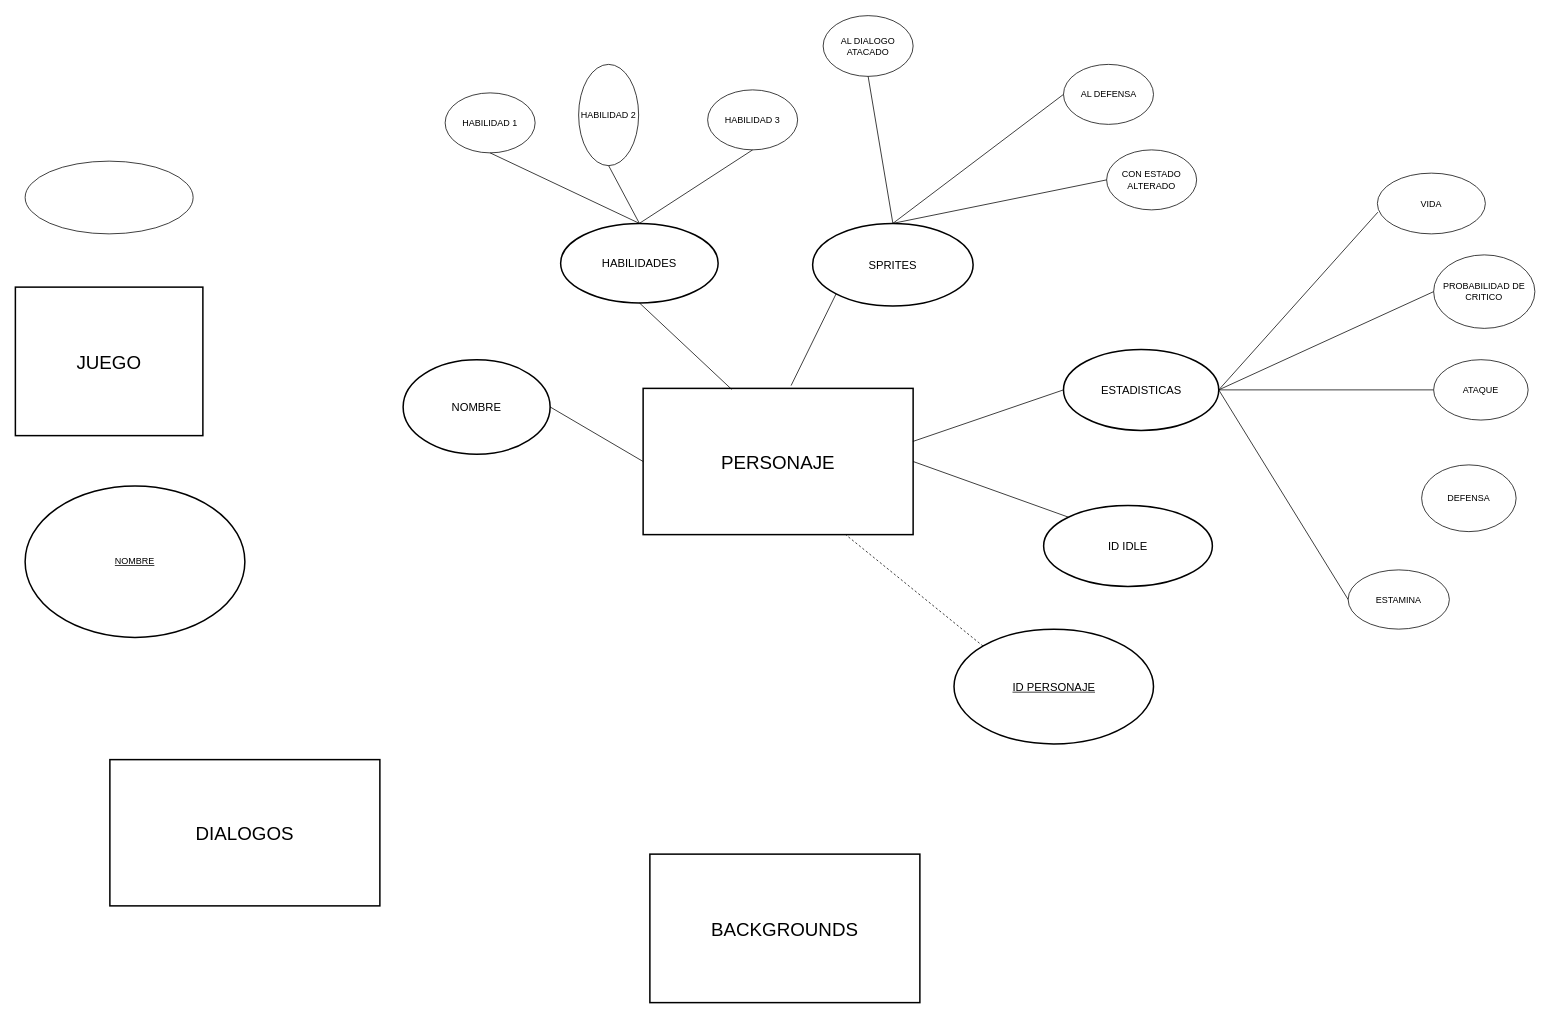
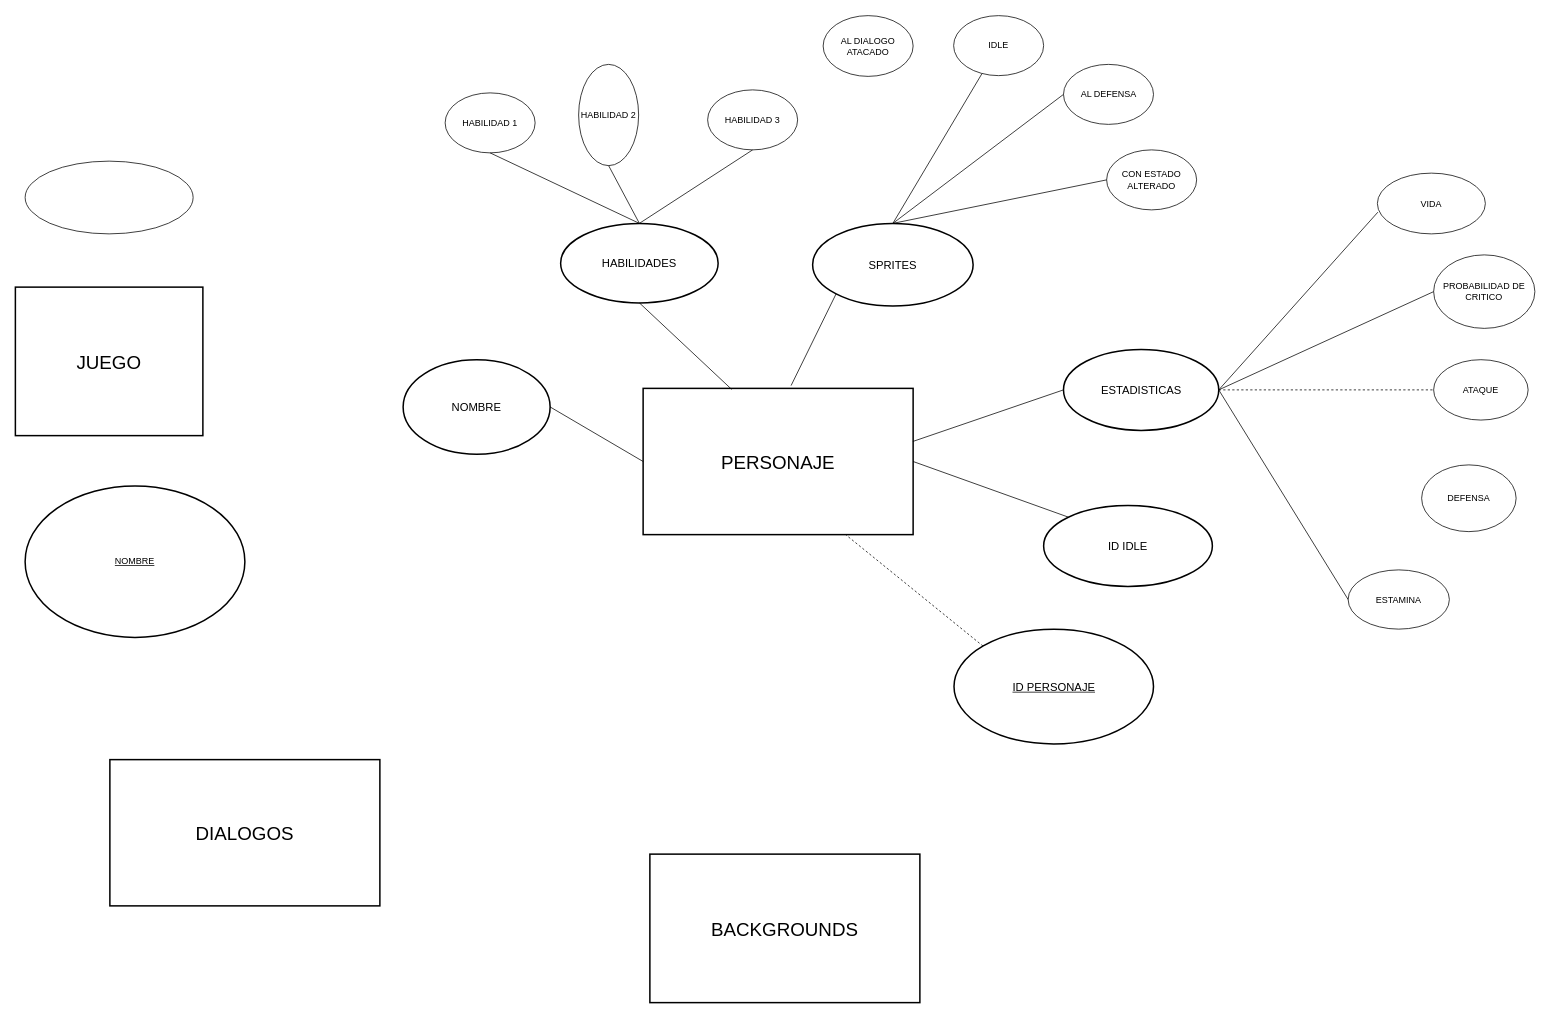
node "IDLE": added
edge "IDLE" -- "SPRITES": added
edge "AL DIALOGO ATACADO" -- "SPRITES": removed
edge "ESTADISTICAS" -- "ATAQUE": style solid -> dashed
